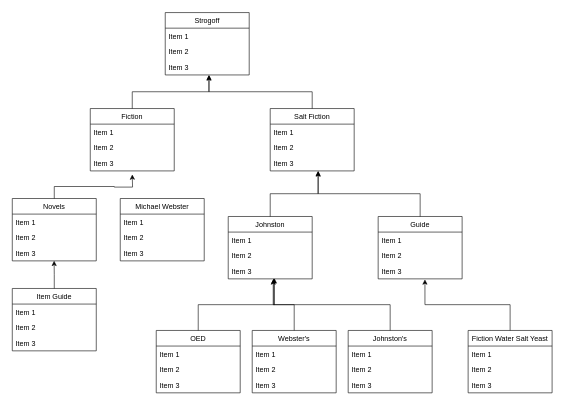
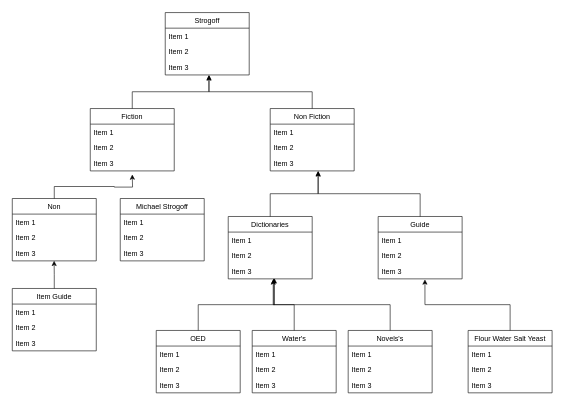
node "Salt Fiction": label "Salt Fiction" -> "Non Fiction"
node "Novels": label "Novels" -> "Non"
node "Michael Webster": label "Michael Webster" -> "Michael Strogoff"
node "Johnston": label "Johnston" -> "Dictionaries"
node "Webster's": label "Webster's" -> "Water's"
node "Johnston's": label "Johnston's" -> "Novels's"
node "Fiction Water Salt Yeast": label "Fiction Water Salt Yeast" -> "Flour Water Salt Yeast"
